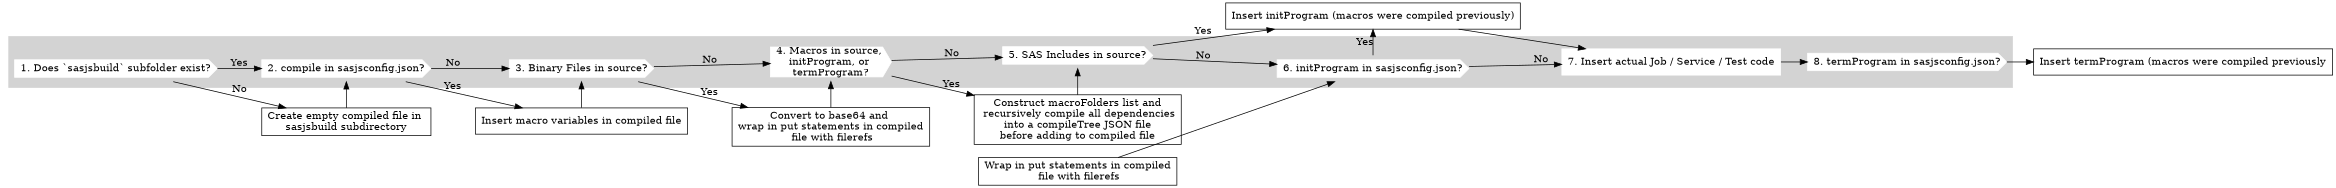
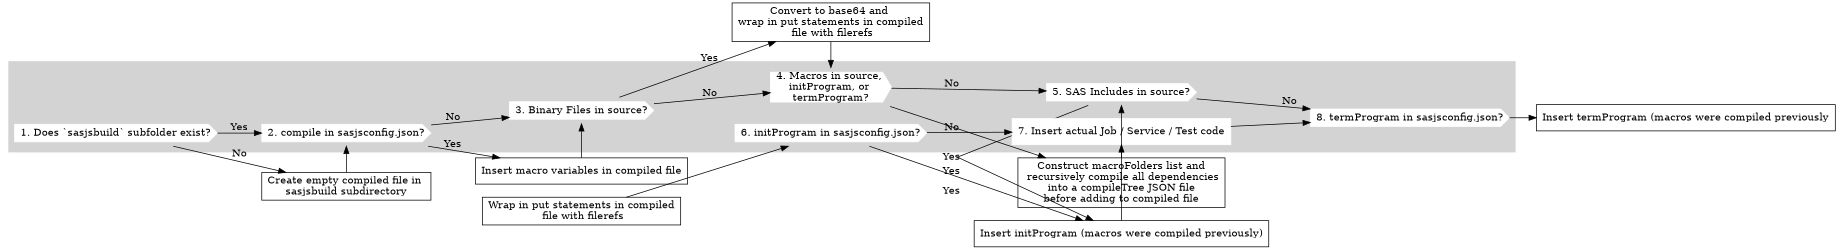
edge "5. SAS Includes in source?" -> "6. initProgram in sasjsconfig.json?": now "5. SAS Includes in source?" -> "8. termProgram in sasjsconfig.json?"
